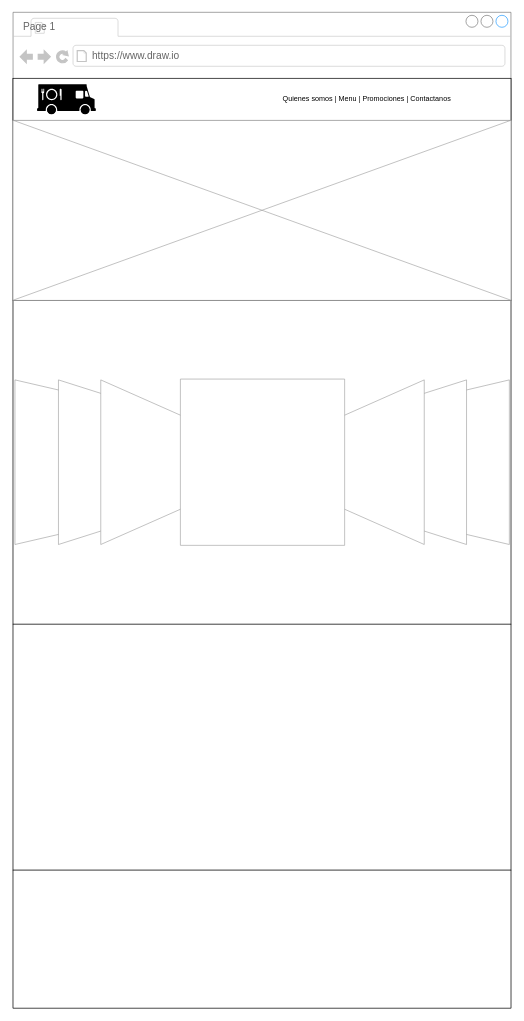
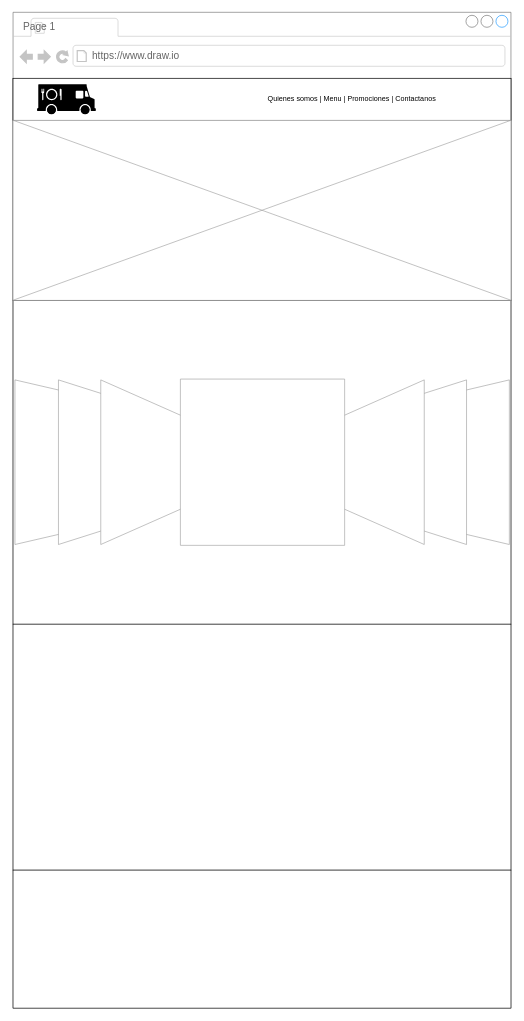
node "Quienes somos | Menu | Promociones | Contactanos": moved (367, 99) -> (352, 99)
